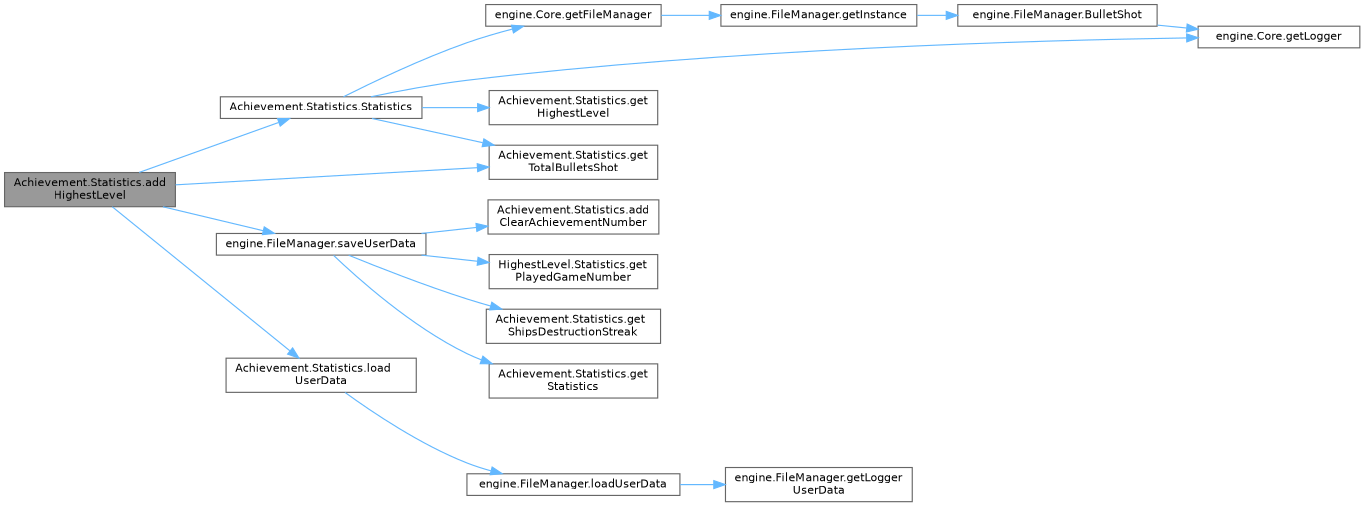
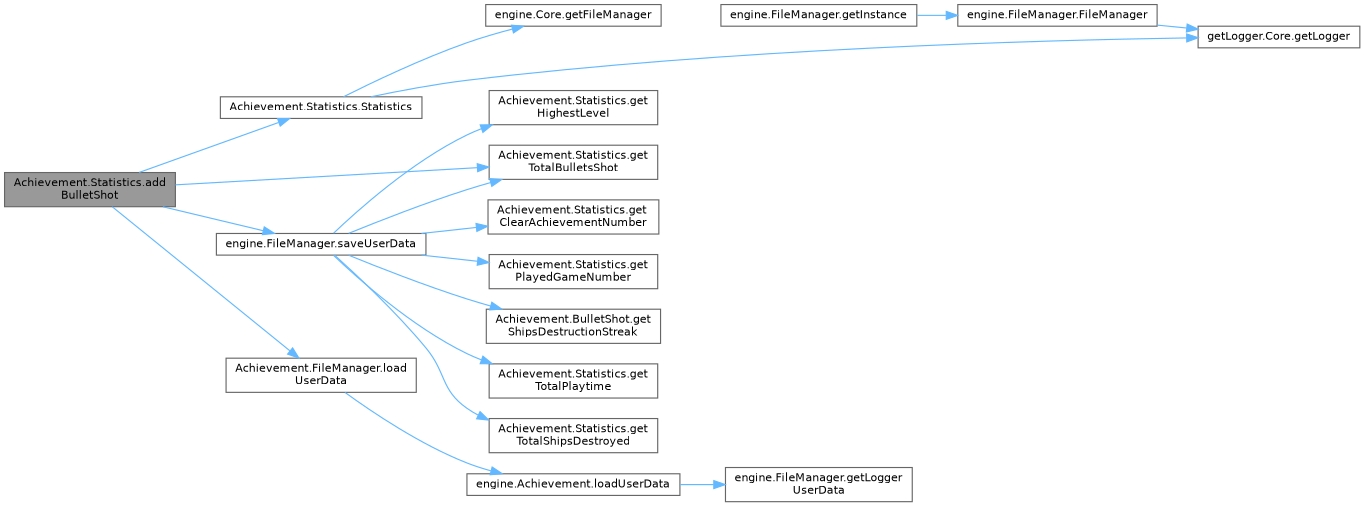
edge "engine.Core.getFileManager" -> "engine.FileManager.getInstance": removed
node "engine.FileManager.BulletShot": label "engine.FileManager.BulletShot" -> "engine.FileManager.FileManager"
node "engine.Core.getLogger": label "engine.Core.getLogger" -> "getLogger.Core.getLogger"
edge "Achievement.Statistics.Statistics" -> "Achievement.Statistics.get HighestLevel": now "engine.FileManager.saveUserData" -> "Achievement.Statistics.get HighestLevel"
edge "Achievement.Statistics.Statistics" -> "Achievement.Statistics.get TotalBulletsShot": now "engine.FileManager.saveUserData" -> "Achievement.Statistics.get TotalBulletsShot"
node "Achievement.Statistics.add HighestLevel": label "Achievement.Statistics.add HighestLevel" -> "Achievement.Statistics.add BulletShot"
node "Achievement.Statistics.add ClearAchievementNumber": label "Achievement.Statistics.add ClearAchievementNumber" -> "Achievement.Statistics.get ClearAchievementNumber"
node "HighestLevel.Statistics.get PlayedGameNumber": label "HighestLevel.Statistics.get PlayedGameNumber" -> "Achievement.Statistics.get PlayedGameNumber"
node "Achievement.Statistics.get ShipsDestructionStreak": label "Achievement.Statistics.get ShipsDestructionStreak" -> "Achievement.BulletShot.get ShipsDestructionStreak"
node "Achievement.Statistics.load UserData": label "Achievement.Statistics.load UserData" -> "Achievement.FileManager.load UserData"
node "Achievement.Statistics.get Statistics": label "Achievement.Statistics.get Statistics" -> "Achievement.Statistics.get TotalPlaytime"
node "Achievement.Statistics.get TotalShipsDestroyed": added
node "engine.FileManager.loadUserData": label "engine.FileManager.loadUserData" -> "engine.Achievement.loadUserData"
